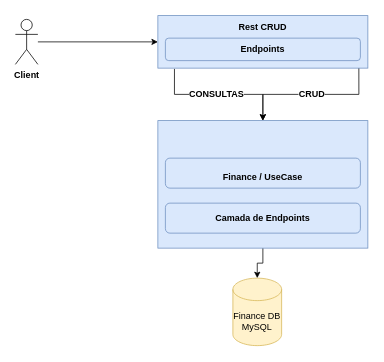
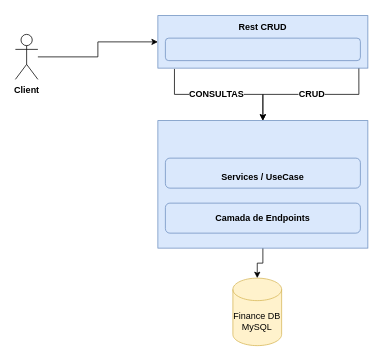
node "Client": moved (27, 42) -> (27, 57)
node "Endpoints": removed
node "Finance / UseCase": label "Finance / UseCase" -> "Services / UseCase"
